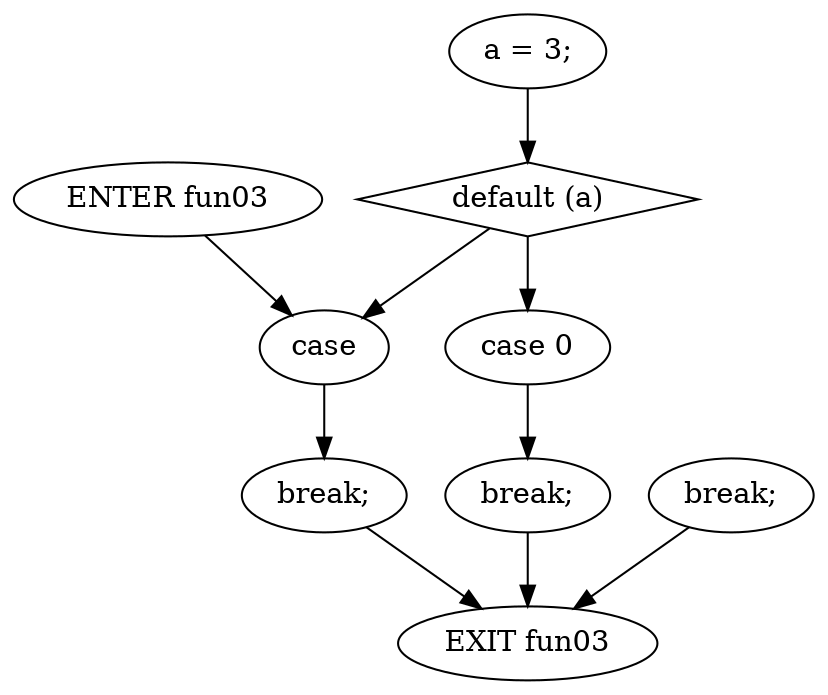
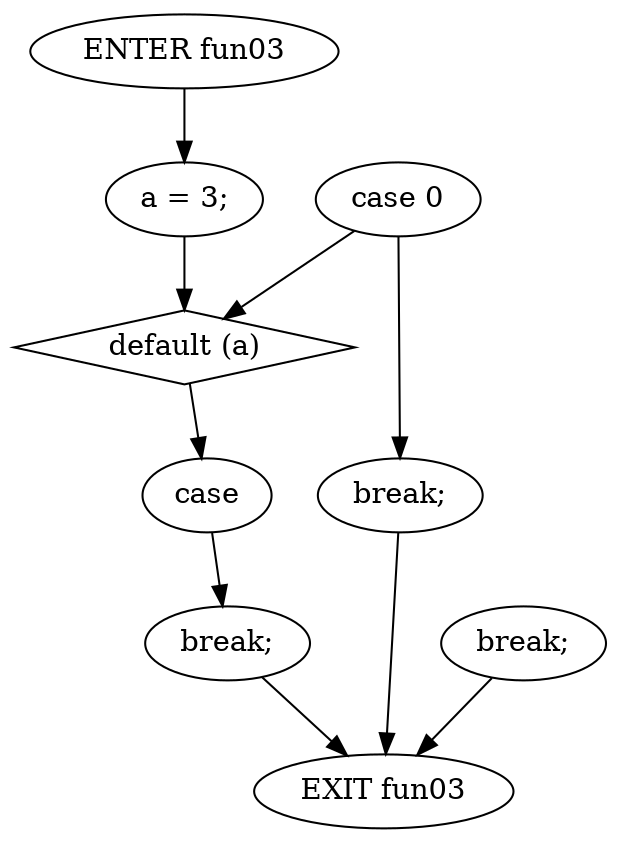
edge "default (a)" -> "case 0": reversed
edge "ENTER fun03" -> "case": now "ENTER fun03" -> "a = 3;"
